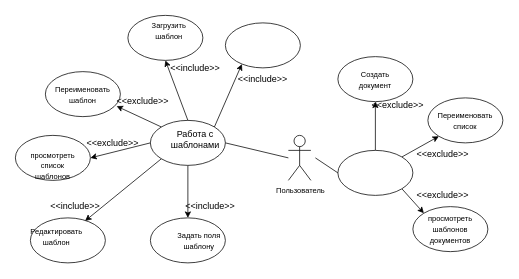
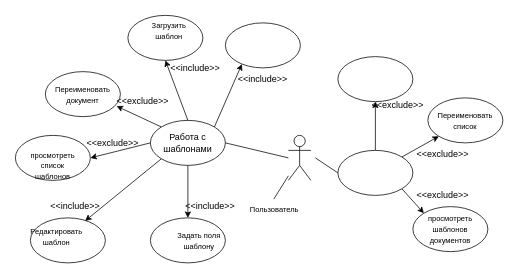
node "Создать документ": removed
node "Переименовать шаблон": label "Переименовать шаблон" -> "Переименовать документ"
node "Работа с шаблонами": moved (195, 139) -> (188, 143)
node "Пользователь": moved (300, 190) -> (274, 209)
